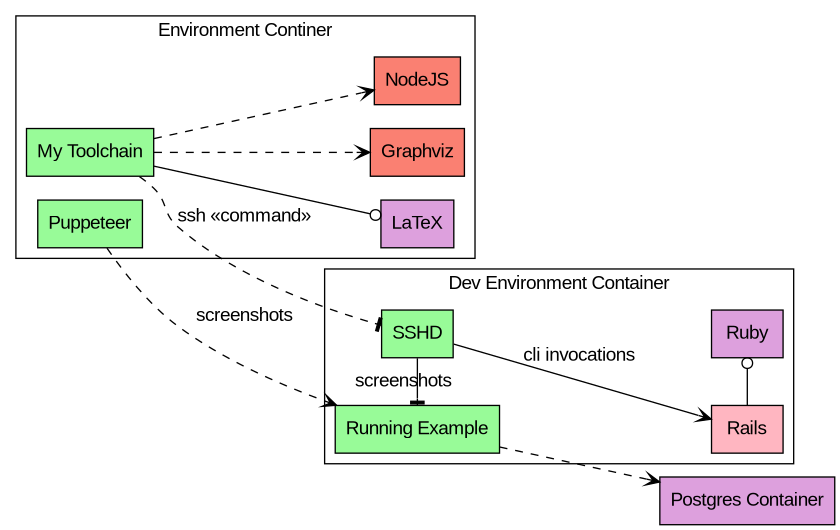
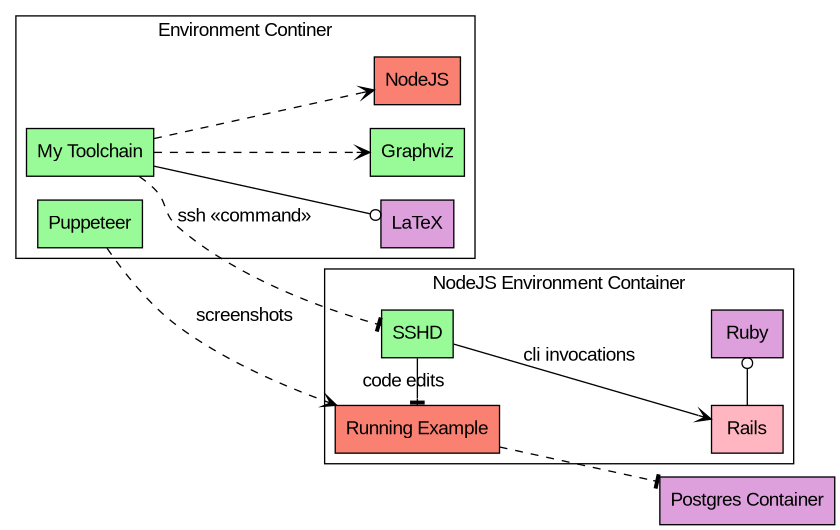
node "Graphviz": fillcolor salmon -> palegreen
cluster "Dev Environment Container": label "Dev Environment Container" -> "NodeJS Environment Container"
edge "SSHD" -> "Running Example": label "screenshots" -> "code edits"
node "Running Example": fillcolor palegreen -> salmon
edge "Running Example" -> "Postgres Container": arrowhead vee -> tee
